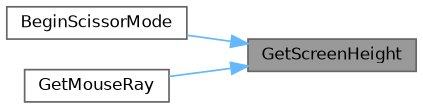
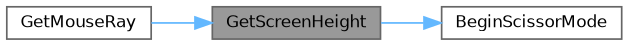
edge "BeginScissorMode" -> "GetScreenHeight": reversed
